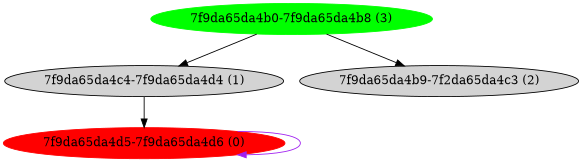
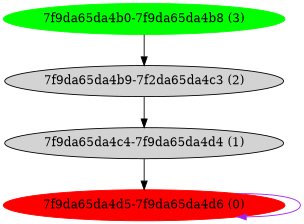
edge "7f9da65da4b0-7f9da65da4b8 (3)" -> "7f9da65da4c4-7f9da65da4d4 (1)": now "7f9da65da4b9-7f2da65da4c3 (2)" -> "7f9da65da4c4-7f9da65da4d4 (1)"
